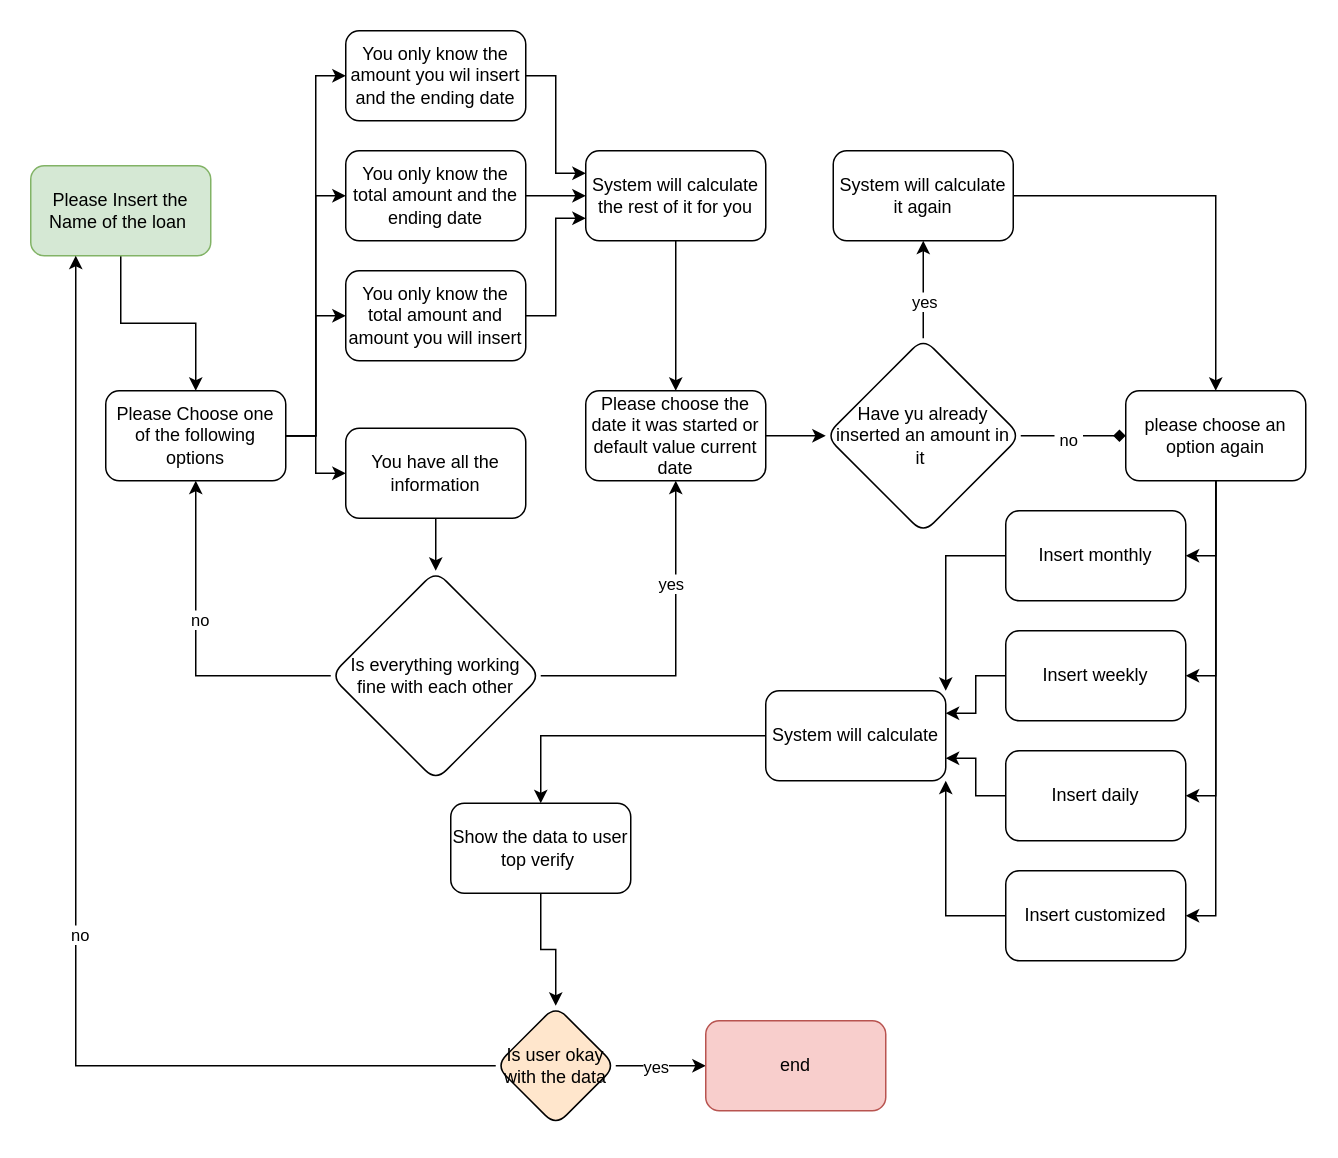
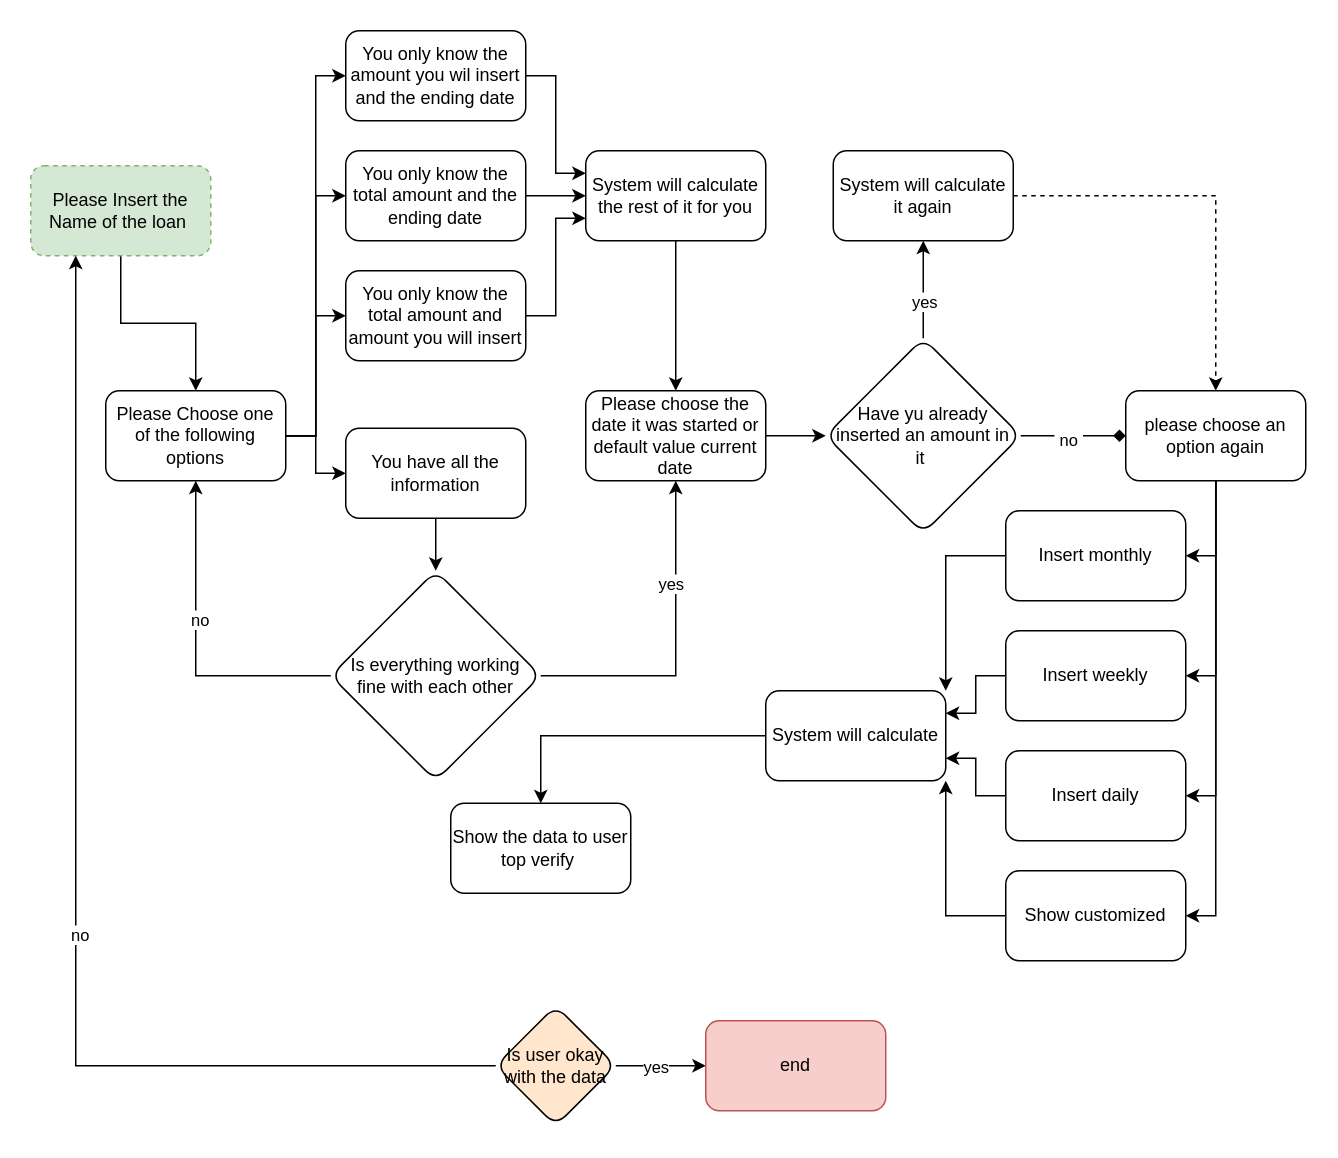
edge "System will calculate it again" -> "please choose an option again": style solid -> dashed
node "Please Insert the Name of the loan": style solid -> dashed
node "Insert customized": label "Insert customized" -> "Show customized"
edge "Show the data to user top verify" -> "Is user okay with the data": removed
